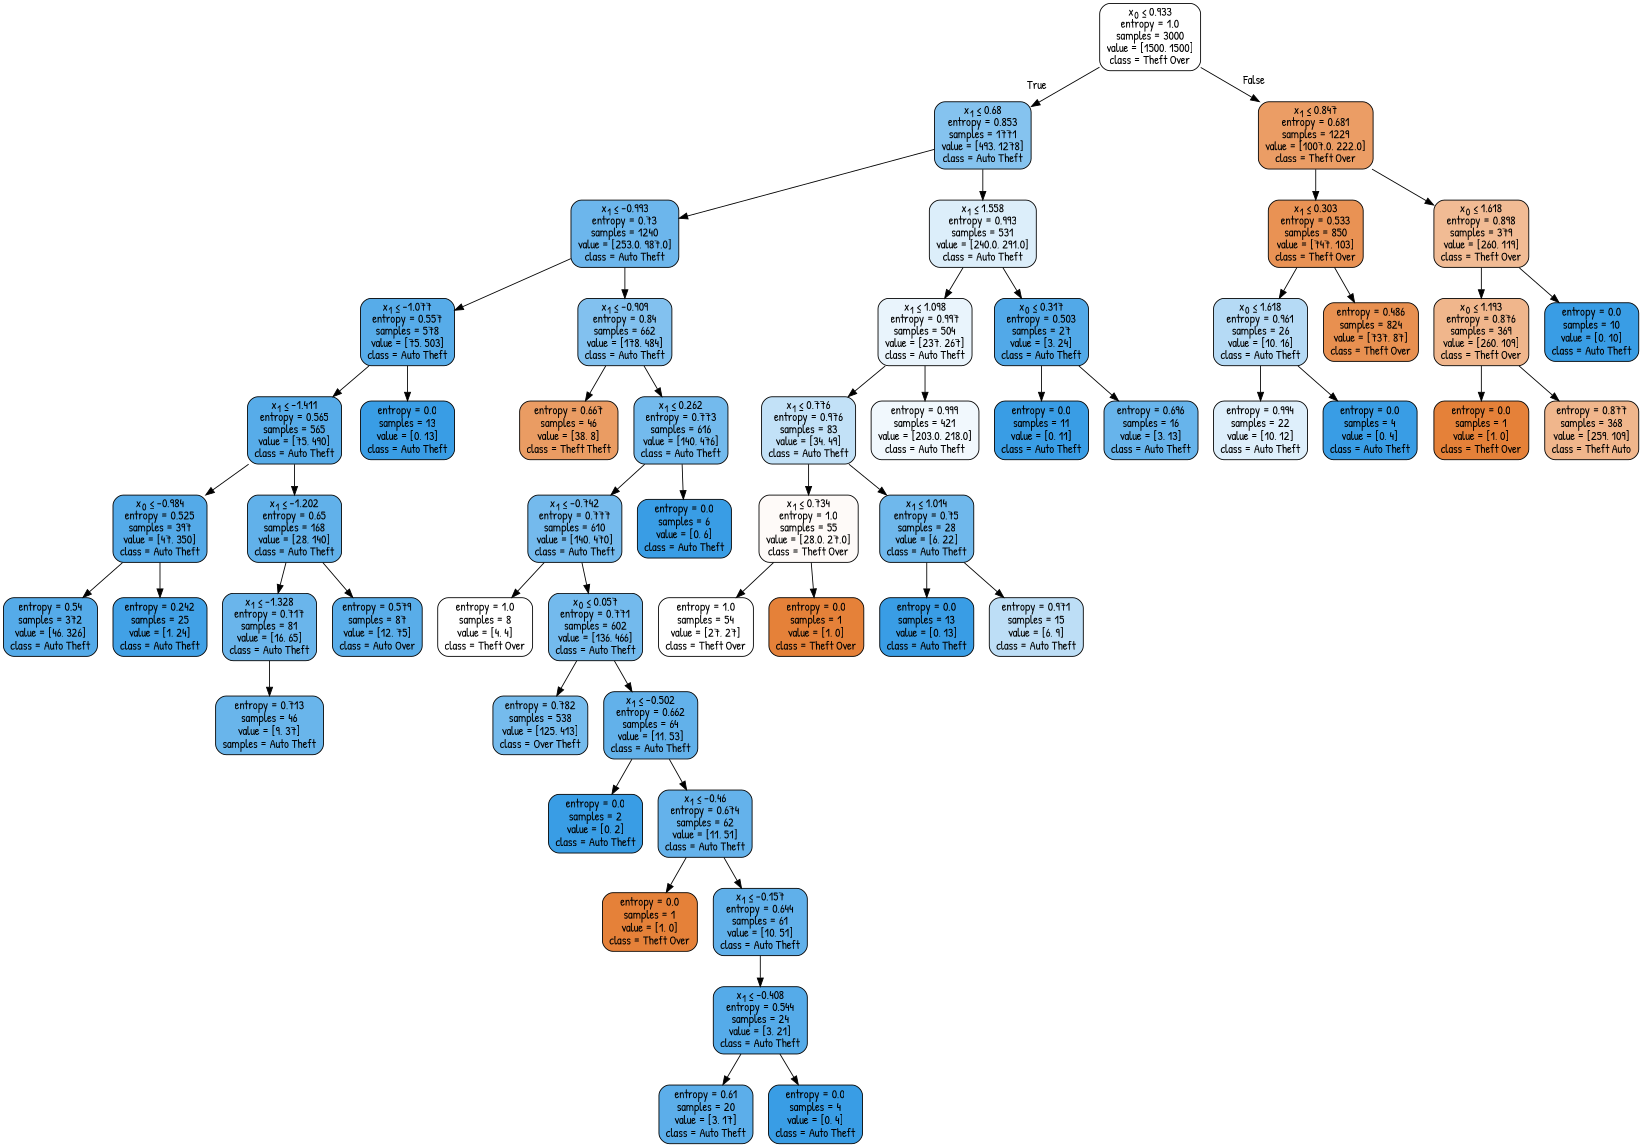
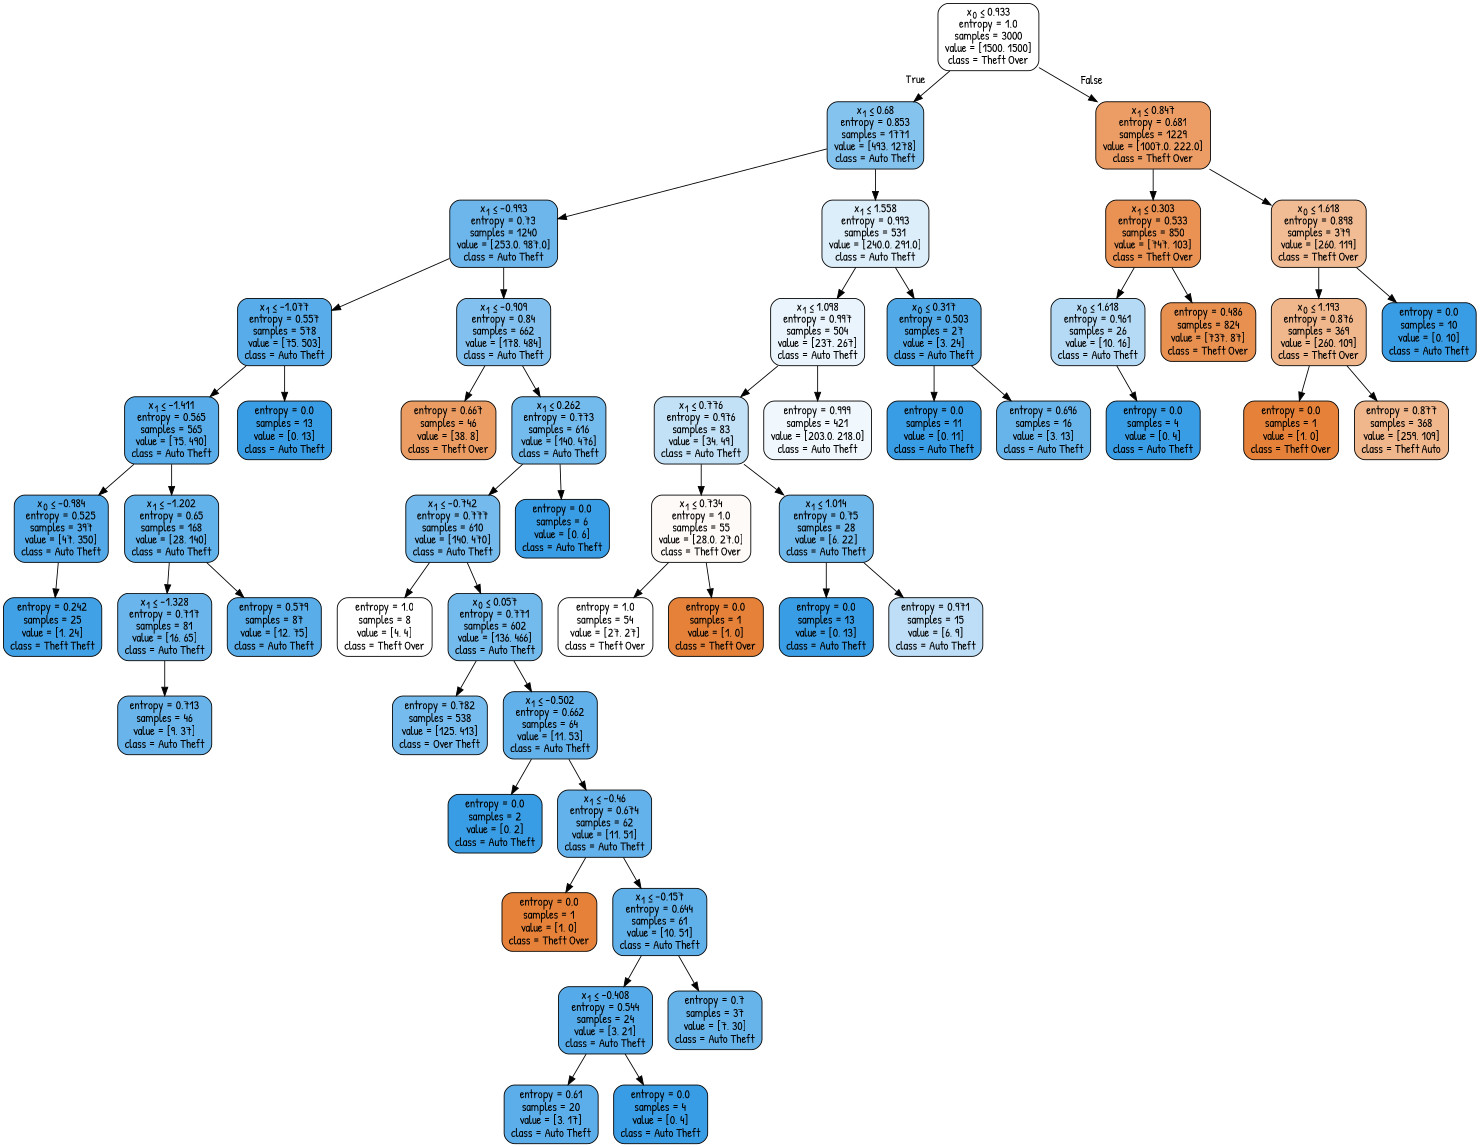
node "entropy = 0.994": removed
node "entropy = 0.667": text "class = Theft Theft" -> "class = Theft Over"
node "entropy = 0.54": removed
node "entropy = 0.242": text "class = Auto Theft" -> "class = Theft Theft"
node "entropy = 0.579": text "class = Auto Over" -> "class = Auto Theft"
node "entropy = 0.713": text "samples = Auto Theft" -> "class = Auto Theft"
node "entropy = 0.7": added
